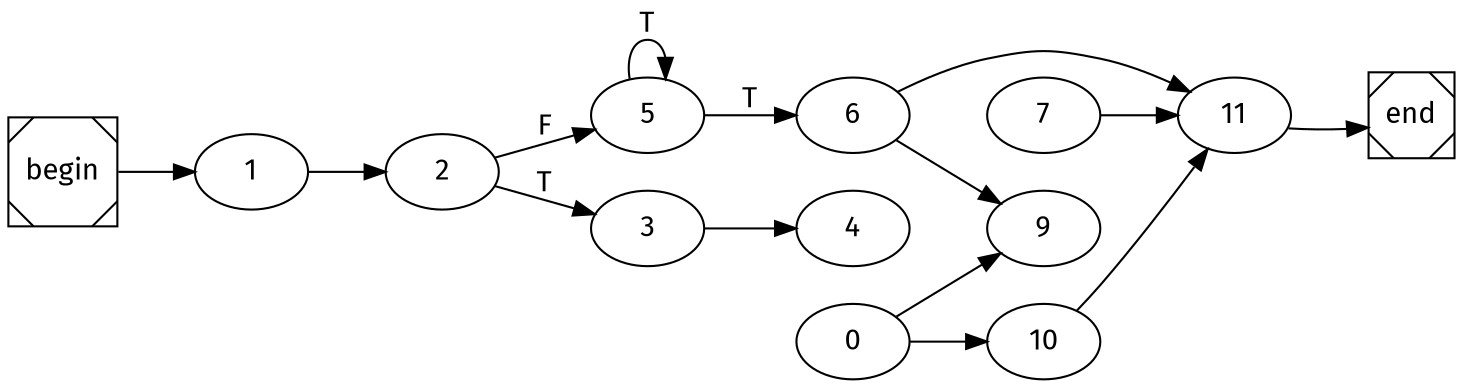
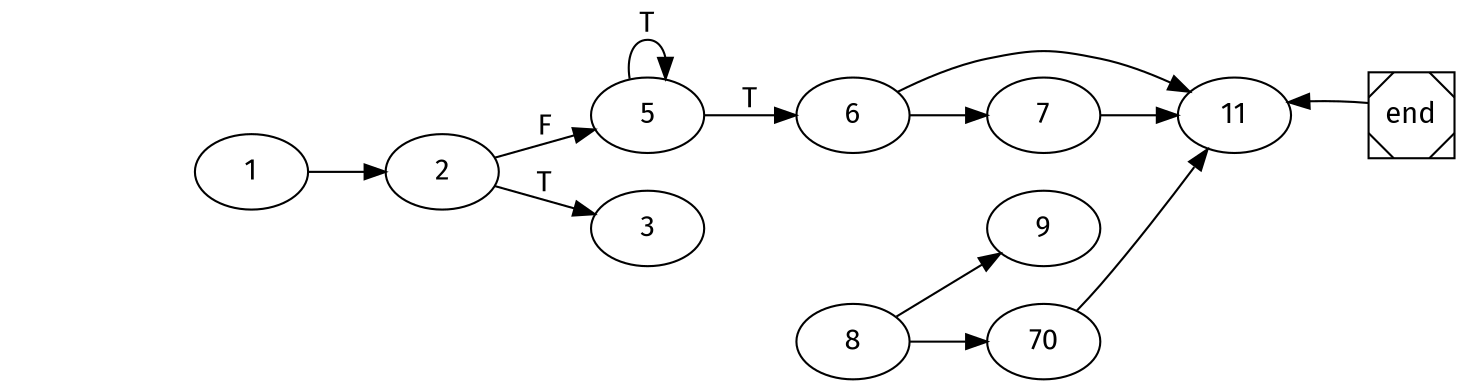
edge "11" -> "end": reversed
edge "6" -> "9": now "6" -> "7"
node "begin": removed
node "4": removed
node "0": label "0" -> "8"
node "10": label "10" -> "70"
